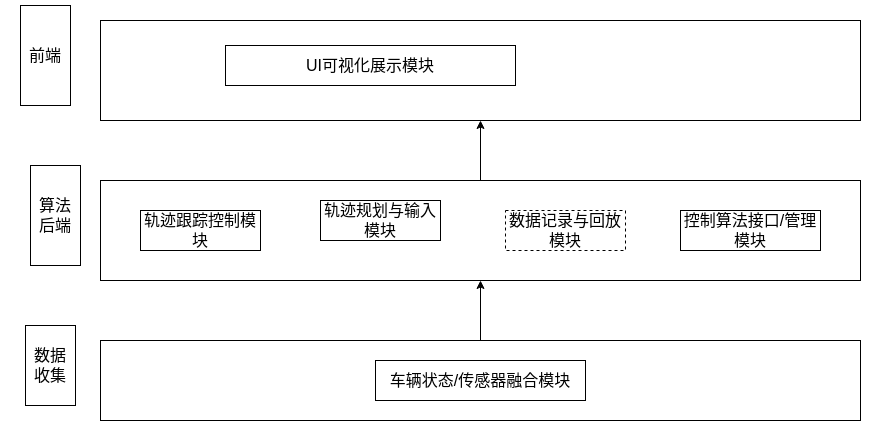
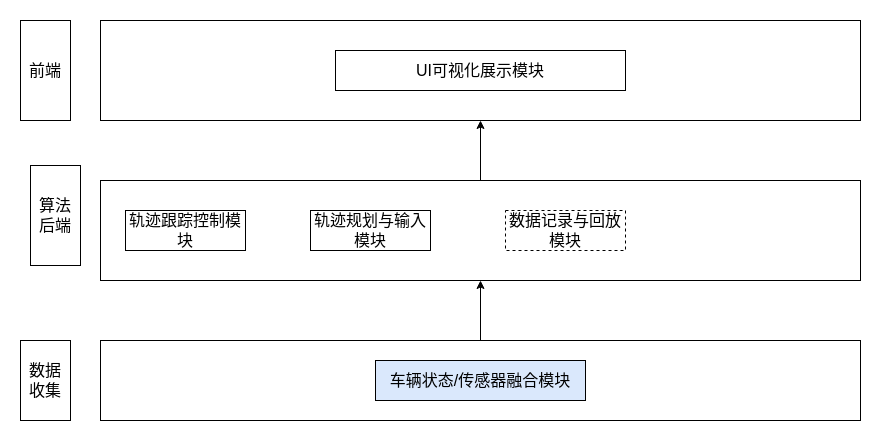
node "前端": moved (46, 56) -> (46, 71)
node "UI可视化展示模块": moved (371, 66) -> (481, 71)
node "轨迹规划与输入模块": moved (381, 221) -> (371, 231)
node "轨迹跟踪控制模块": moved (201, 231) -> (186, 231)
node "控制算法接口/管理模块": removed
node "数据 收集": moved (51, 366) -> (46, 381)
node "车辆状态/传感器融合模块": fillcolor #ffffff -> #dae8fc
